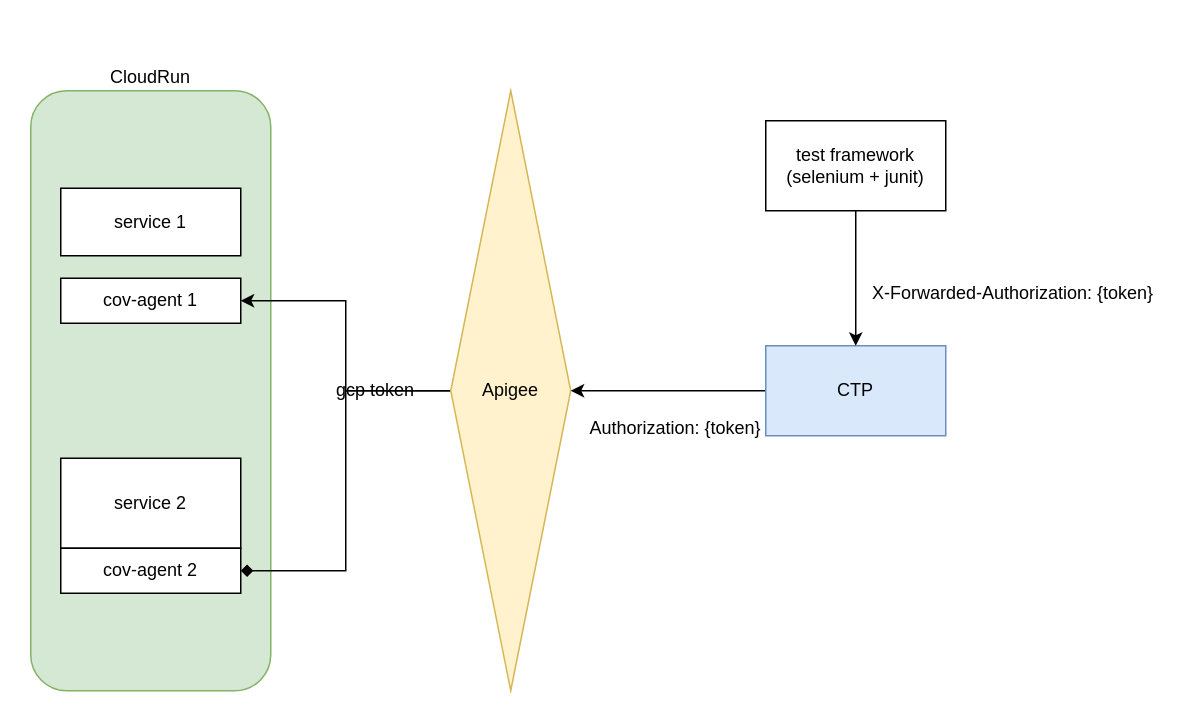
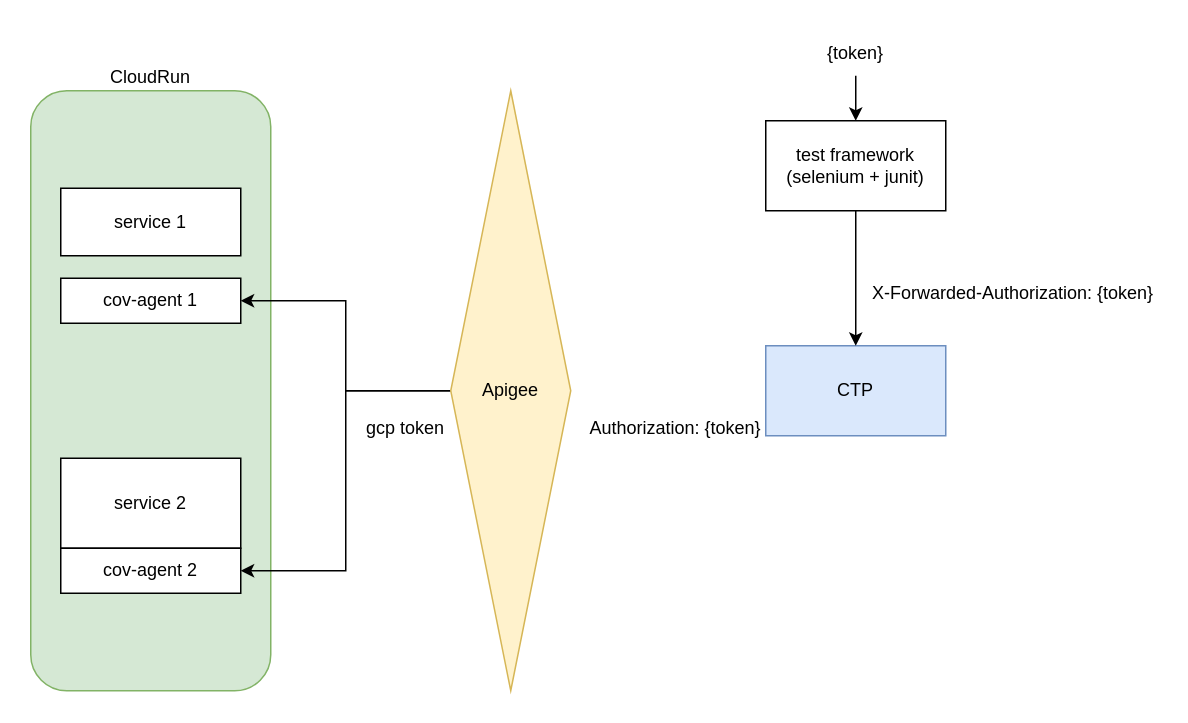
node "{token}": added
edge "{token}" -> "test framework (selenium + junit)": added
node "gcp token": moved (376, 391) -> (406, 428)
edge "CTP" -> "Apigee": removed
edge "Apigee" -> "cov-agent 2": arrowhead diamond -> classic
